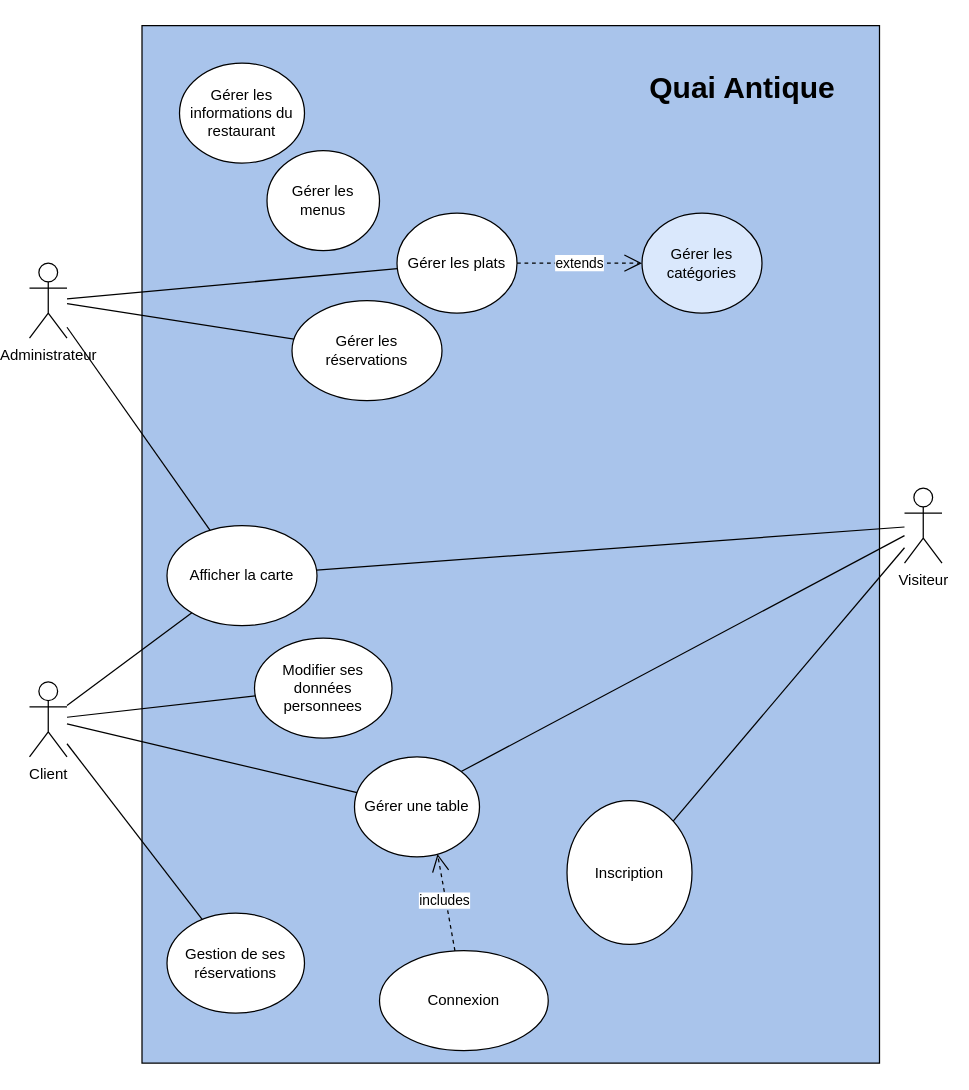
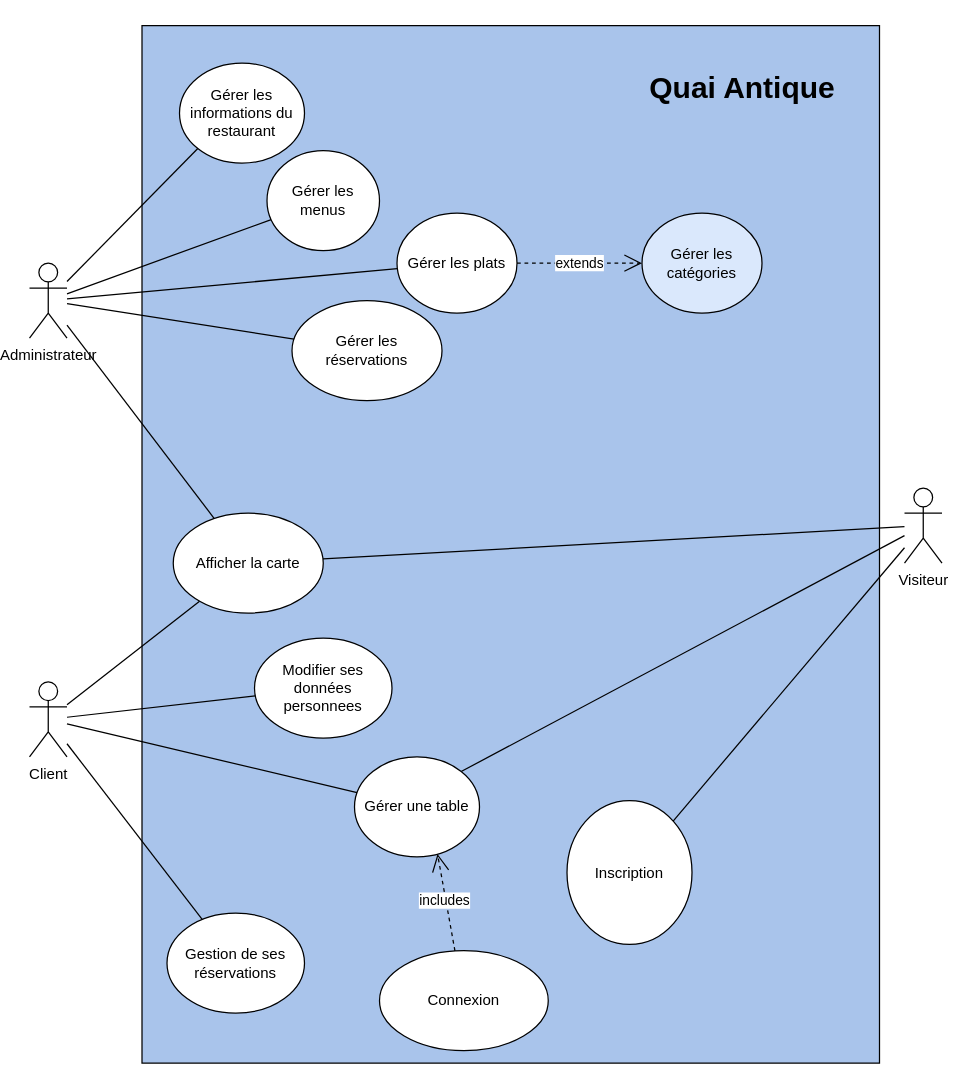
edge "Gérer les informations du restaurant" -- "Administrateur": added
edge "Gérer les menus" -- "Administrateur": added
node "Afficher la carte": moved (242, 576) -> (248, 563)
